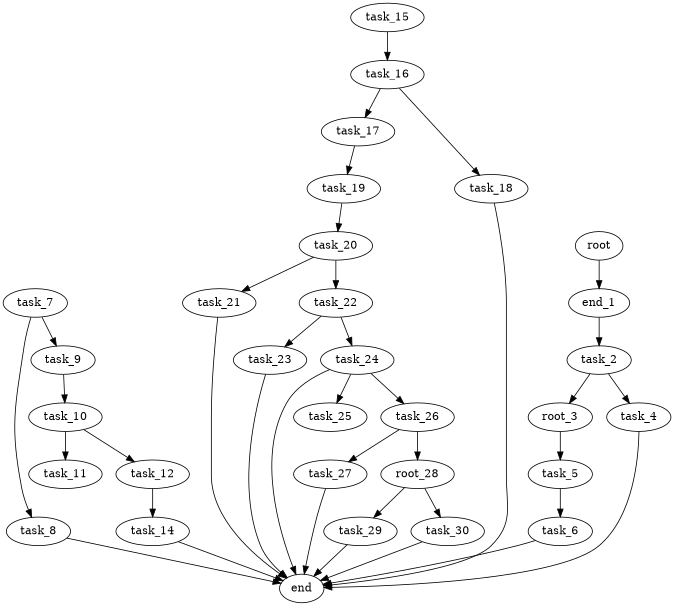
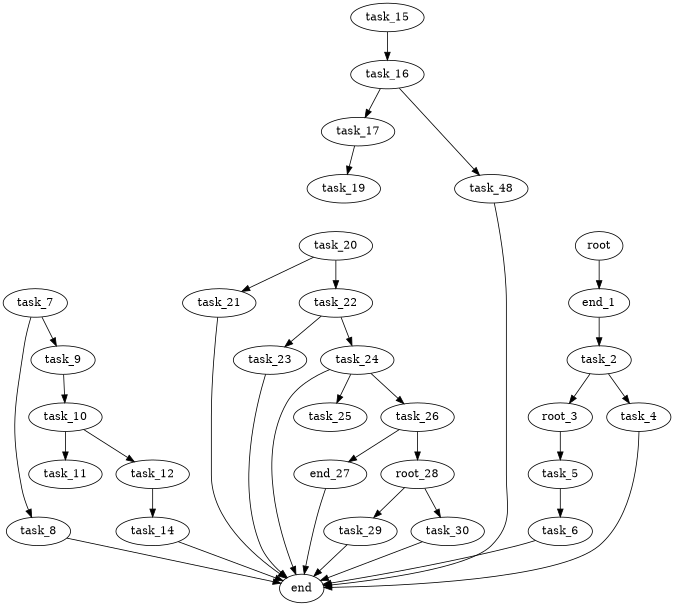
node "task_18": label "task_18" -> "task_48"
edge "task_19" -> "task_20": removed
node "task_27": label "task_27" -> "end_27"
